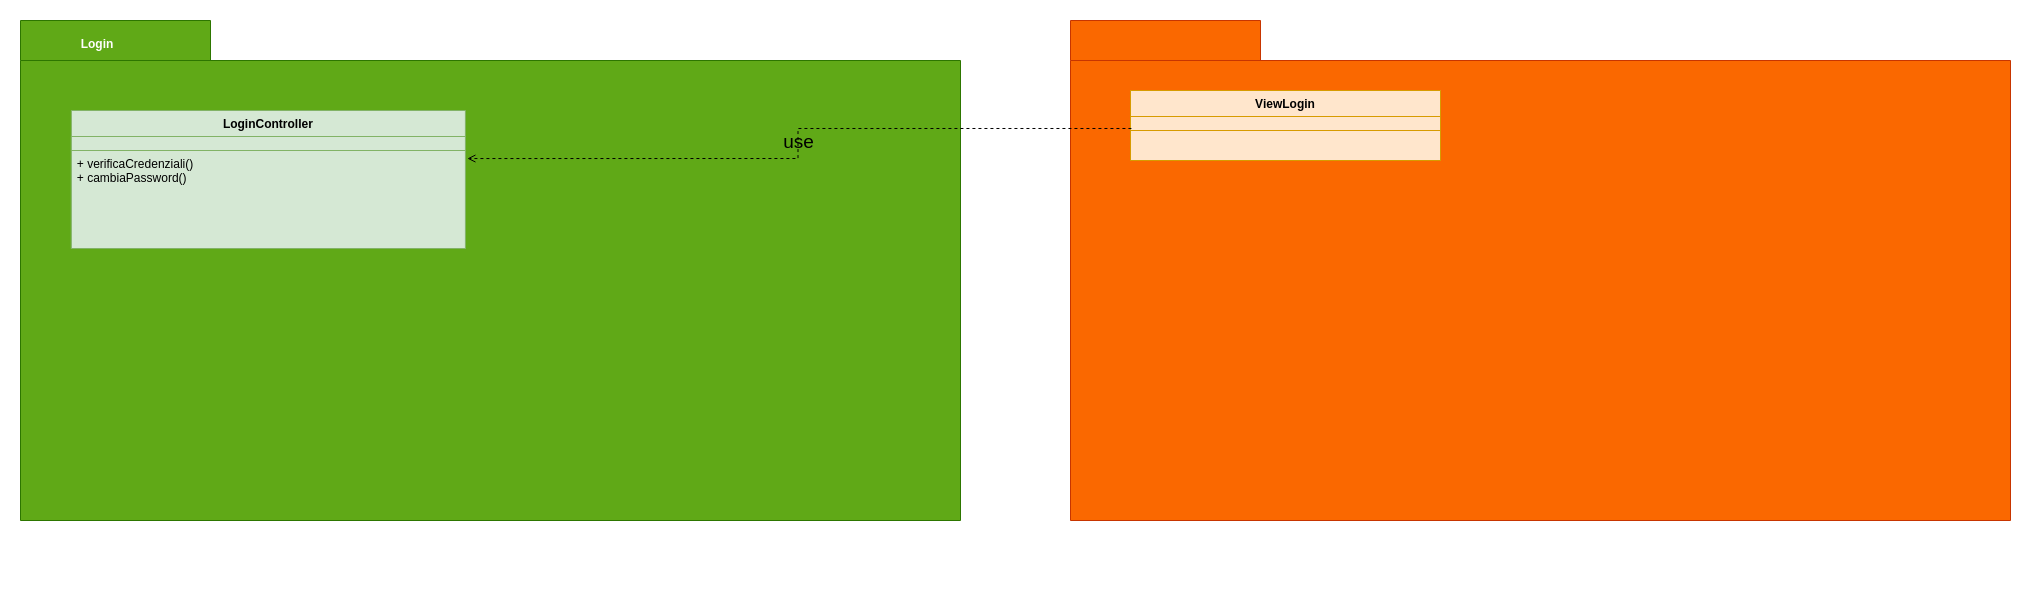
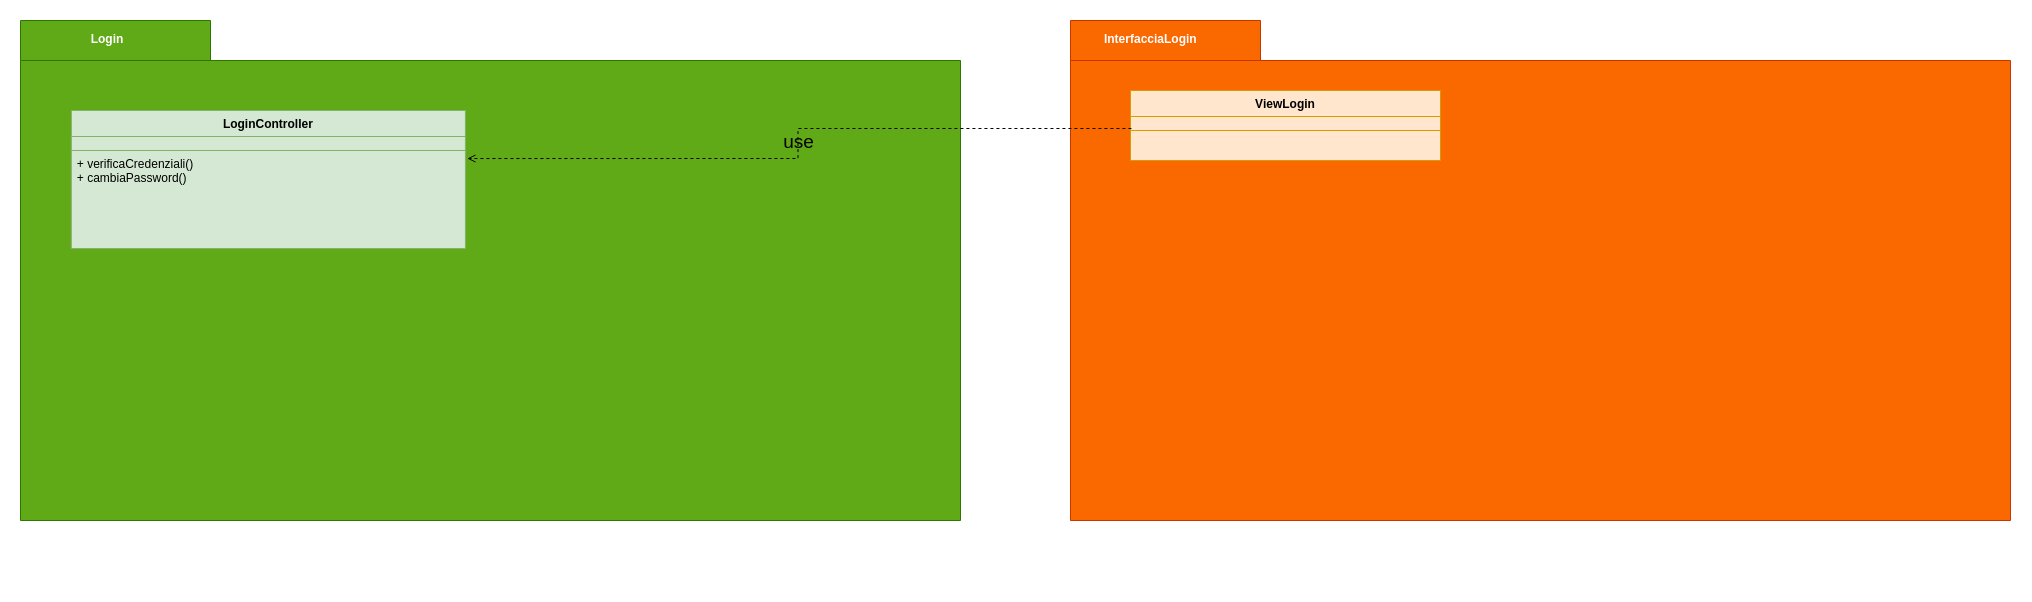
node "InterfacciaLogin": added
node "Login": moved (97, 43) -> (107, 38)
